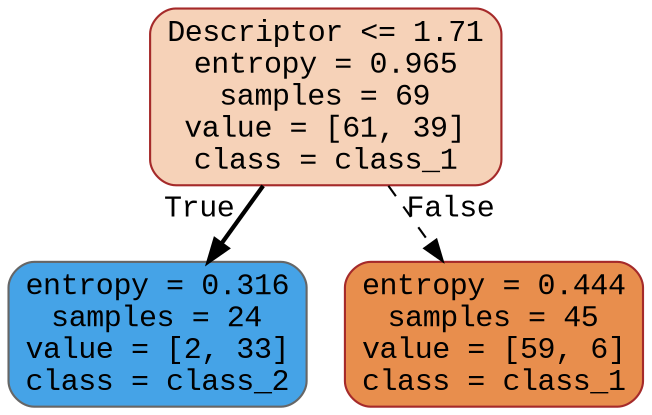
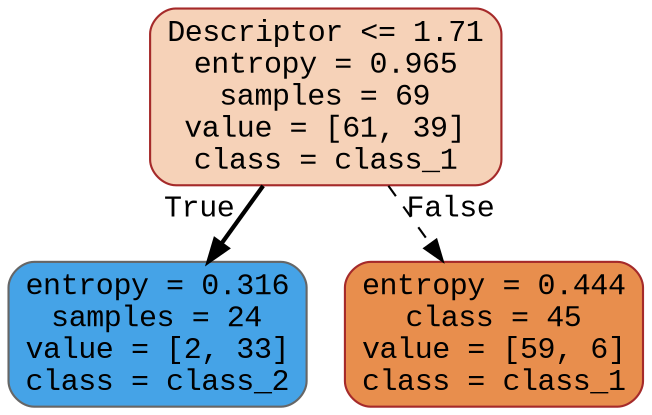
node "entropy = 0.444 samples = 45 value = [59, 6] class = class_1": label "entropy = 0.444 samples = 45 value = [59, 6] class = class_1" -> "entropy = 0.444 class = 45 value = [59, 6] class = class_1"
